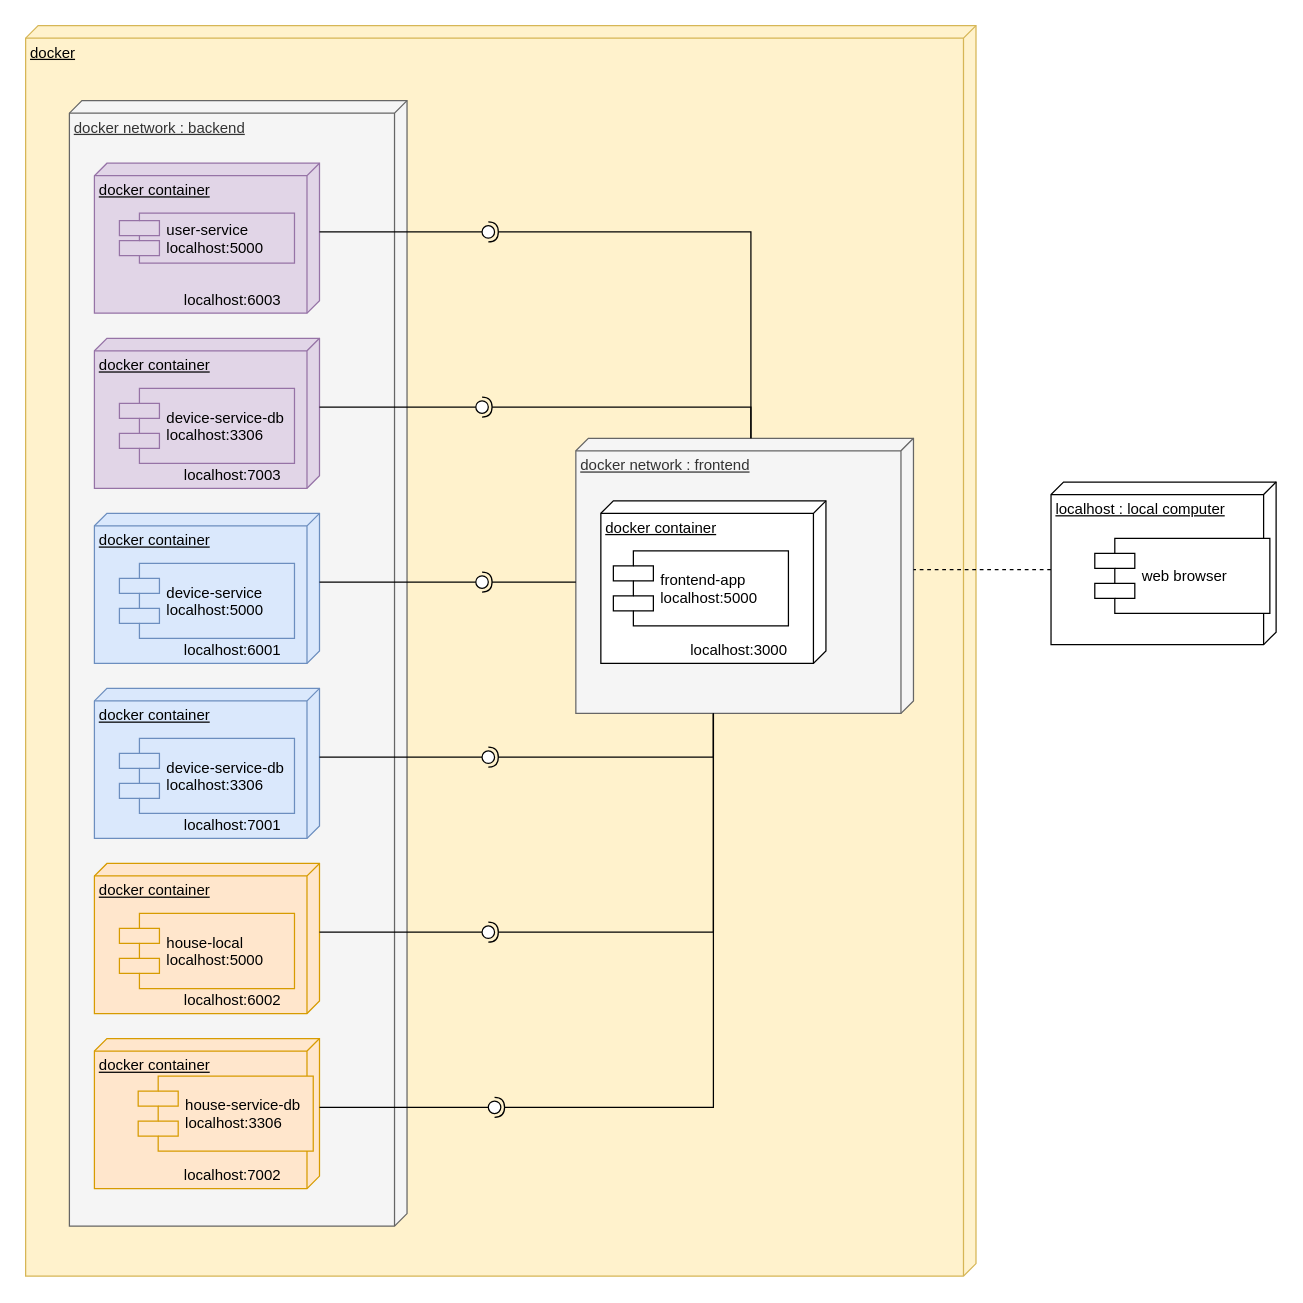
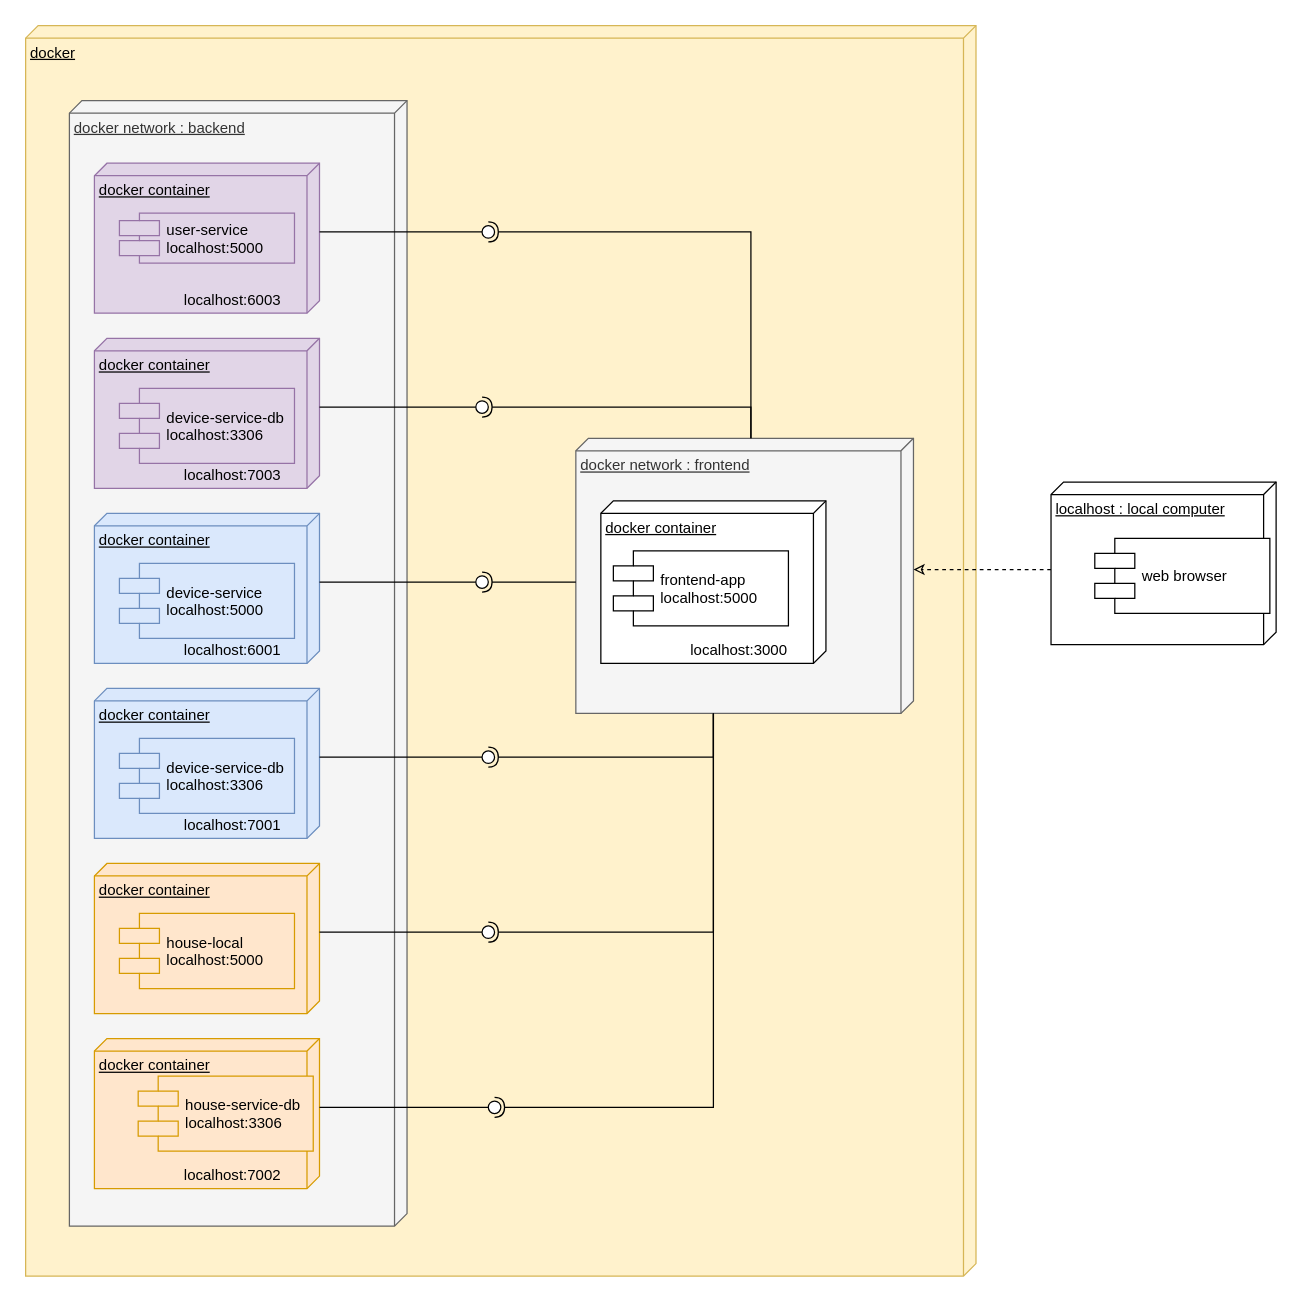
edge "localhost : local computer" -- "docker network : frontend": arrowhead none -> classic
node "localhost:6002": removed
